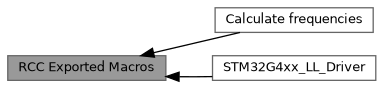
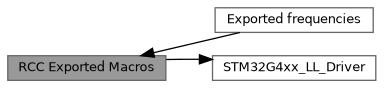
node "Calculate frequencies": label "Calculate frequencies" -> "Exported frequencies"
edge "STM32G4xx_LL_Driver" -> "RCC Exported Macros": reversed
